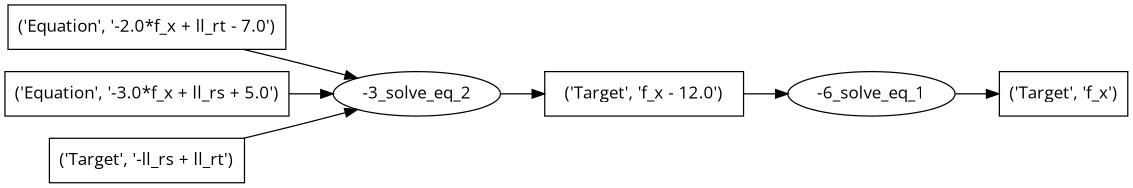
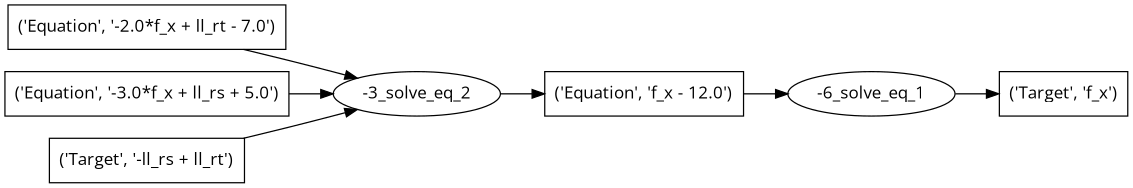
node "('Target', 'f_x - 12.0')": label "('Target', 'f_x - 12.0')" -> "('Equation', 'f_x - 12.0')"
